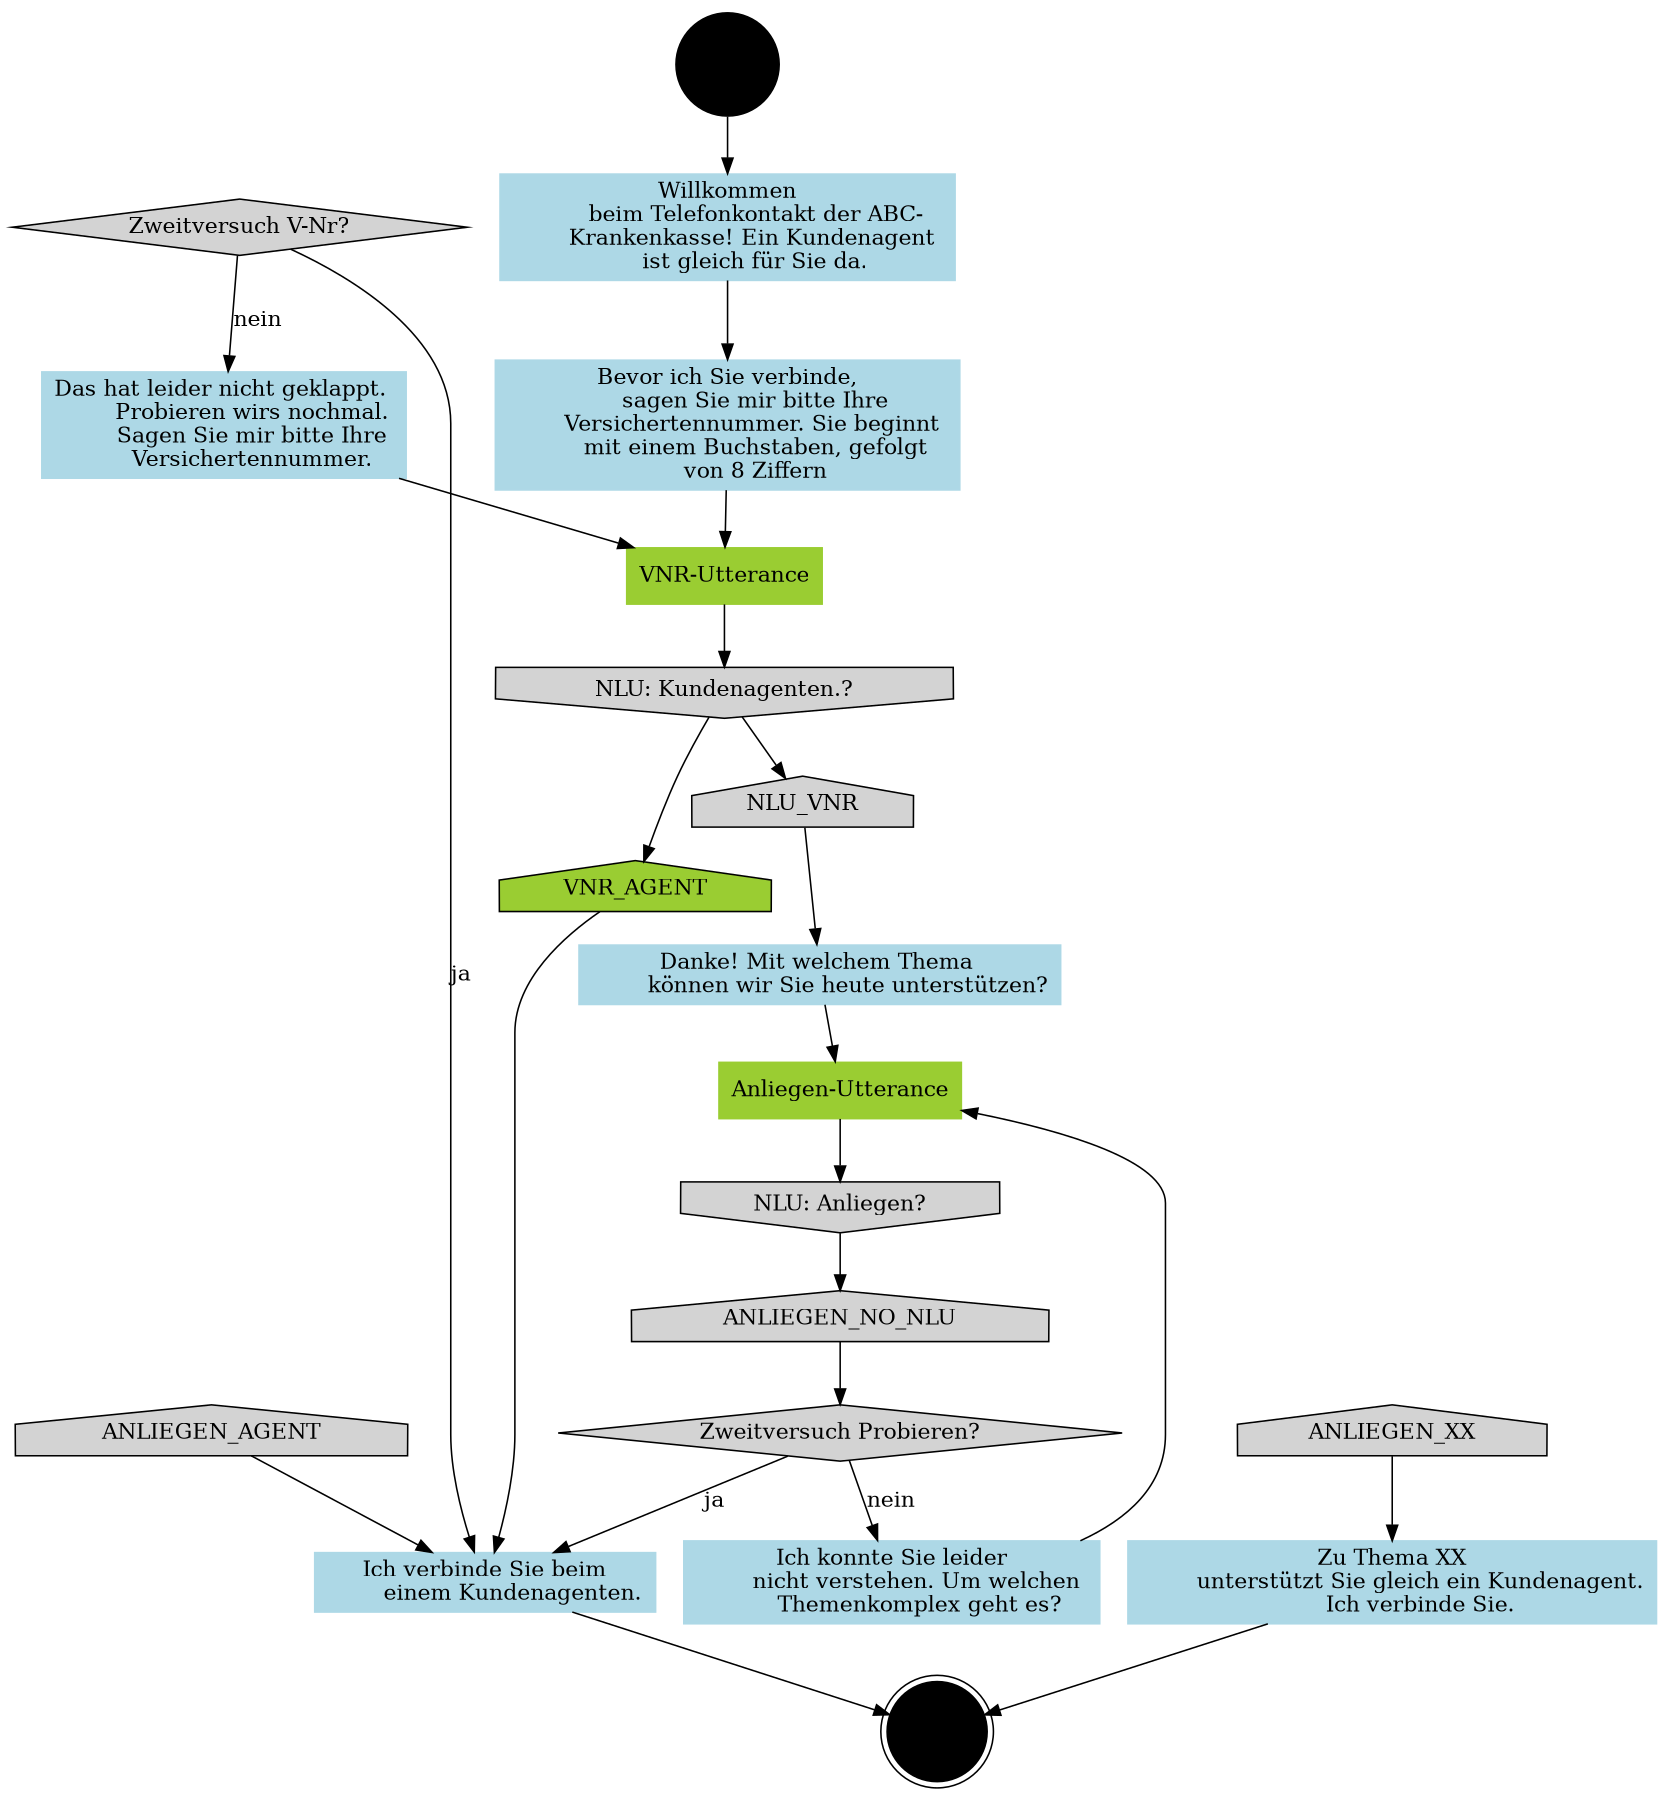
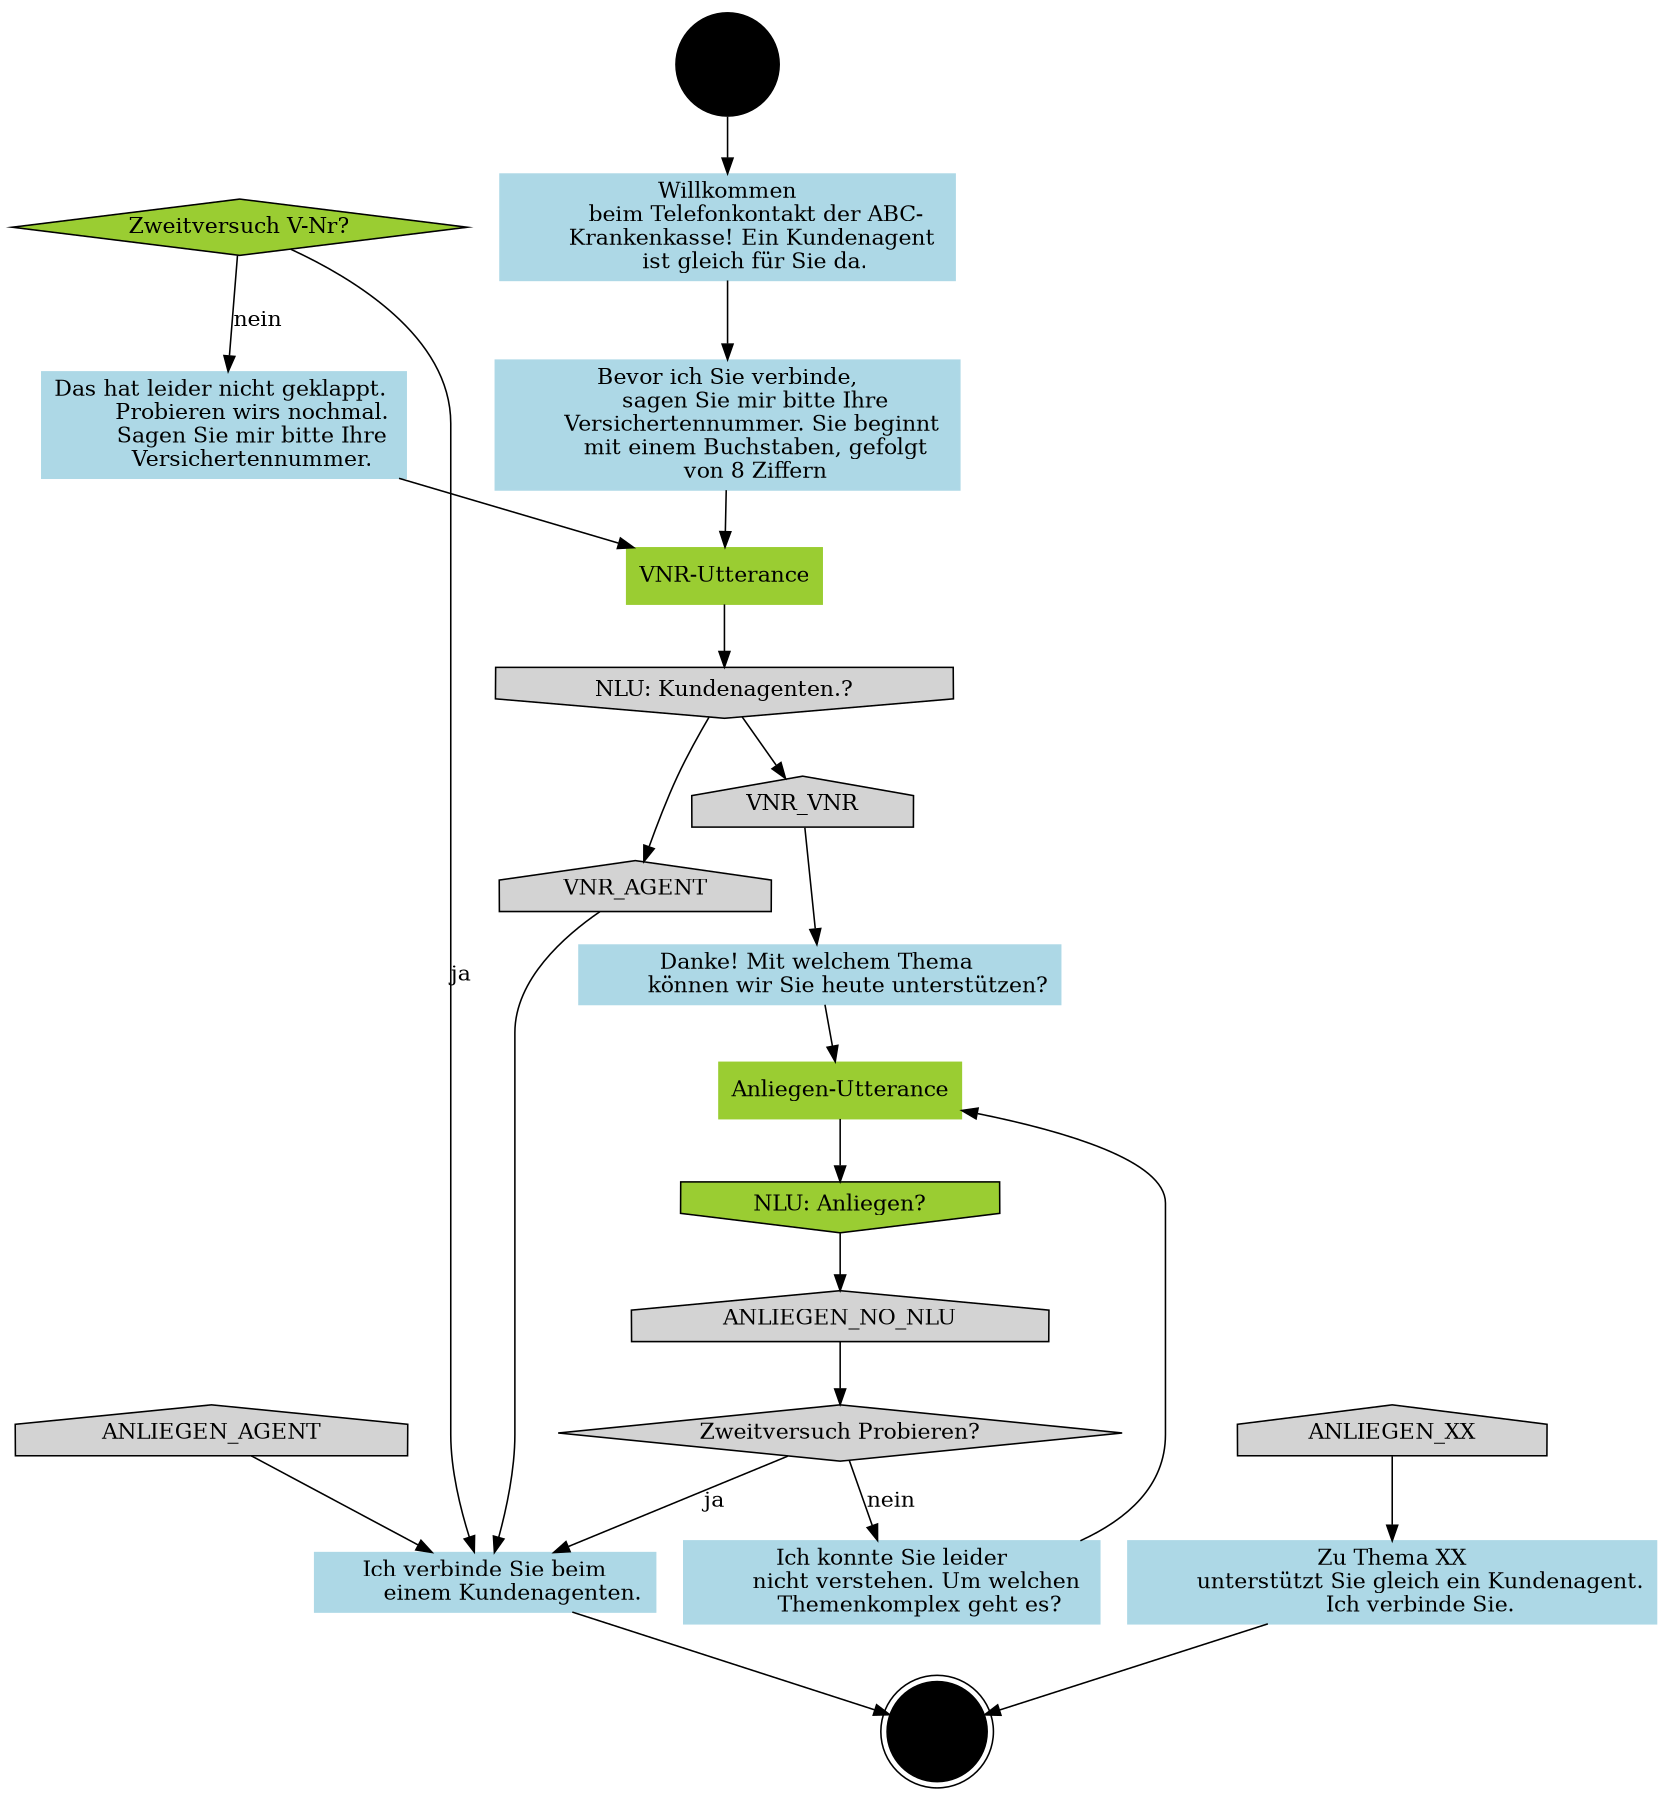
node "Zweitversuch V-Nr?": fillcolor lightgrey -> yellowgreen
node "NLU_VNR": label "NLU_VNR" -> "VNR_VNR"
node "VNR_AGENT": fillcolor yellowgreen -> lightgrey
node "NLU: Anliegen?": fillcolor lightgrey -> yellowgreen
